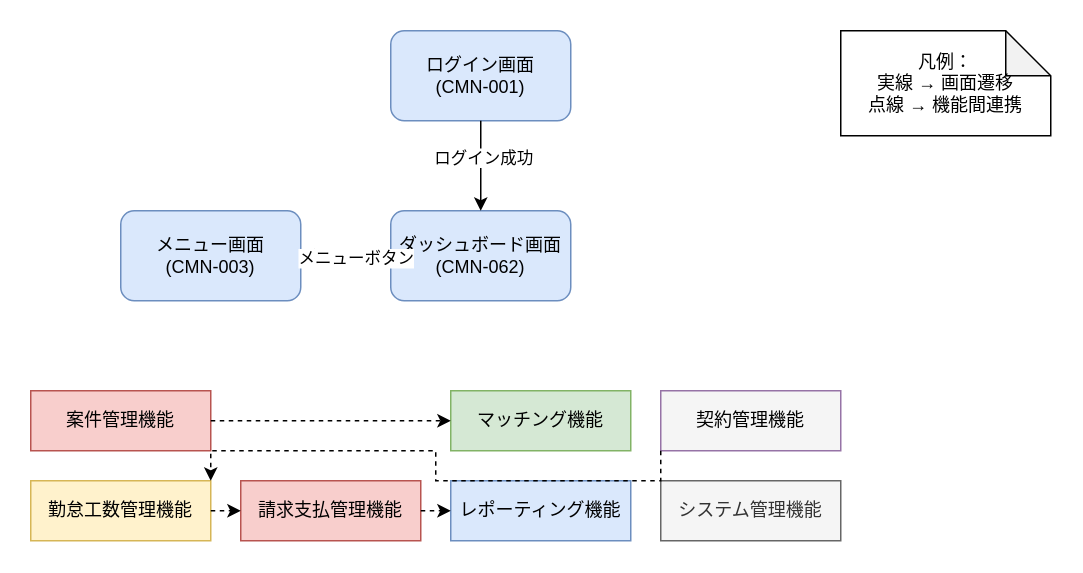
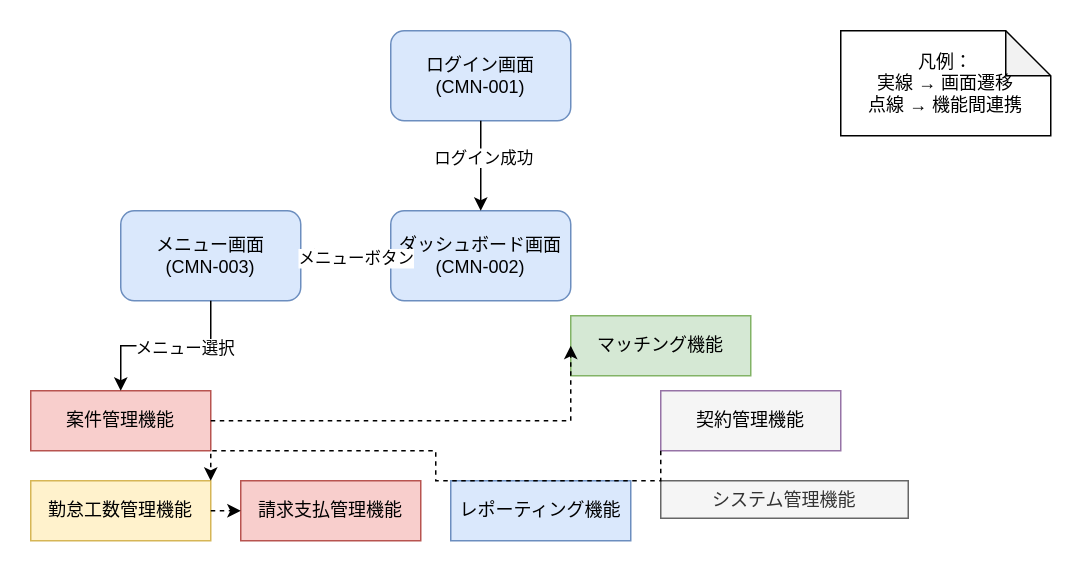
node "ダッシュボード画面 (CMN-062)": label "ダッシュボード画面 (CMN-062)" -> "ダッシュボード画面 (CMN-002)"
edge "メニュー画面 (CMN-003)" -> "案件管理機能": added, label "メニュー選択"
node "マッチング機能": moved (541, 421) -> (661, 346)
edge "請求支払管理機能" -> "レポーティング機能": removed
node "システム管理機能": size 180x60 -> 248x38
